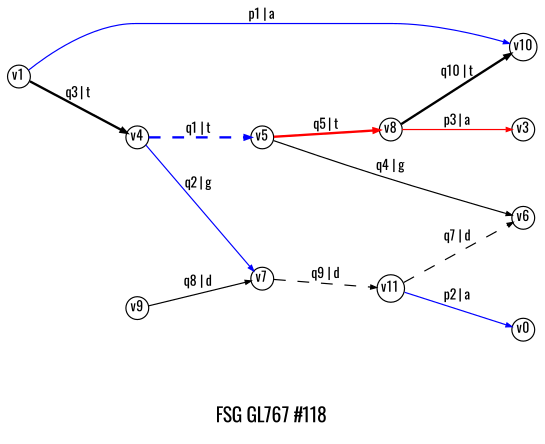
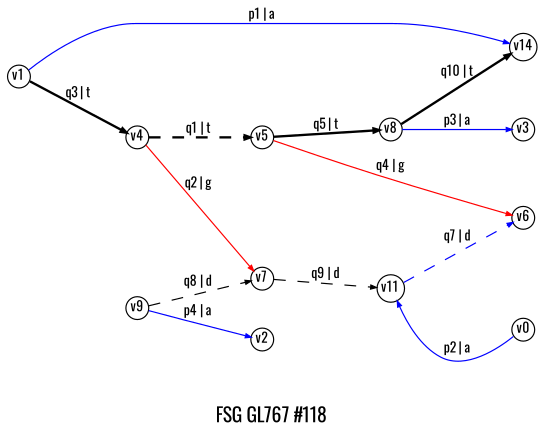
node "v10": label "v10" -> "v14"
edge "v8" -> "v3": color red -> blue
edge "v5" -> "v8": color red -> black
edge "v4" -> "v5": color blue -> black
edge "v5" -> "v6": color black -> red
edge "v4" -> "v7": color blue -> red
edge "v11" -> "v6": color black -> blue
edge "v9" -> "v7": style solid -> dashed
edge "v11" -> "v0": reversed
node "v2": added
